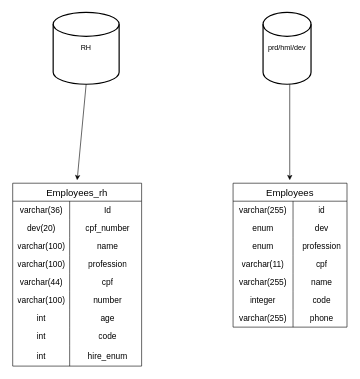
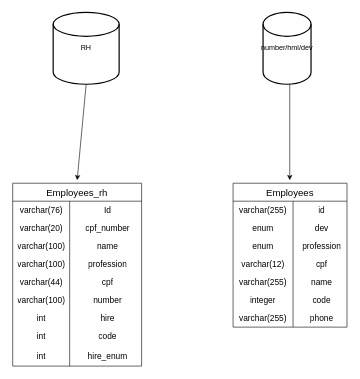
node "prd/hml/dev": label "prd/hml/dev" -> "number/hml/dev"
node "varchar(36)": label "varchar(36)" -> "varchar(76)"
node "dev(20)": label "dev(20)" -> "varchar(20)"
node "varchar(11)": label "varchar(11)" -> "varchar(12)"
node "age": label "age" -> "hire"
